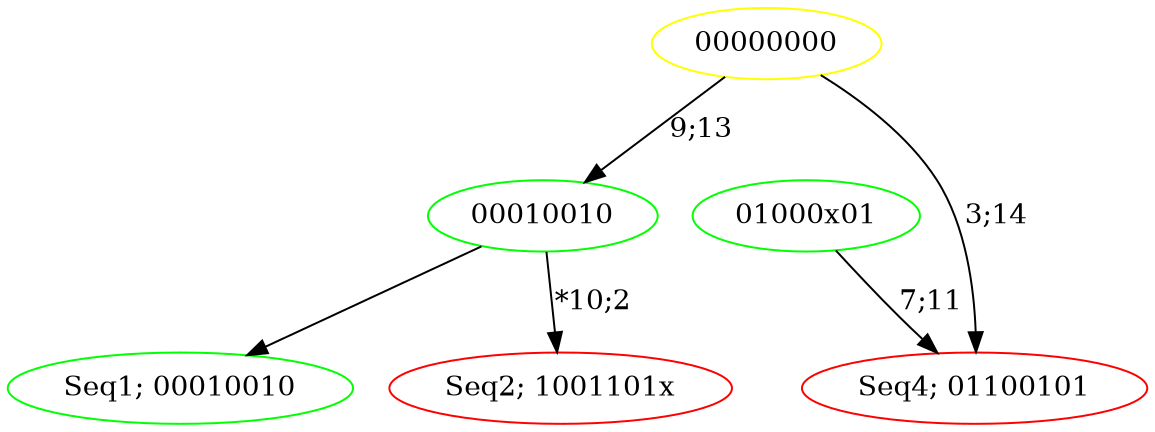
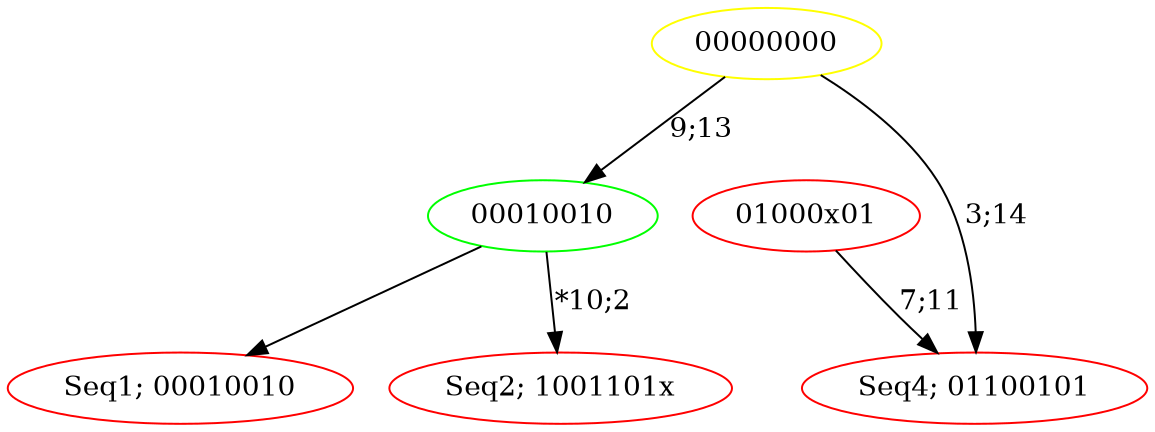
node "01000x01": color green -> red
node "Seq1; 00010010": color green -> red
